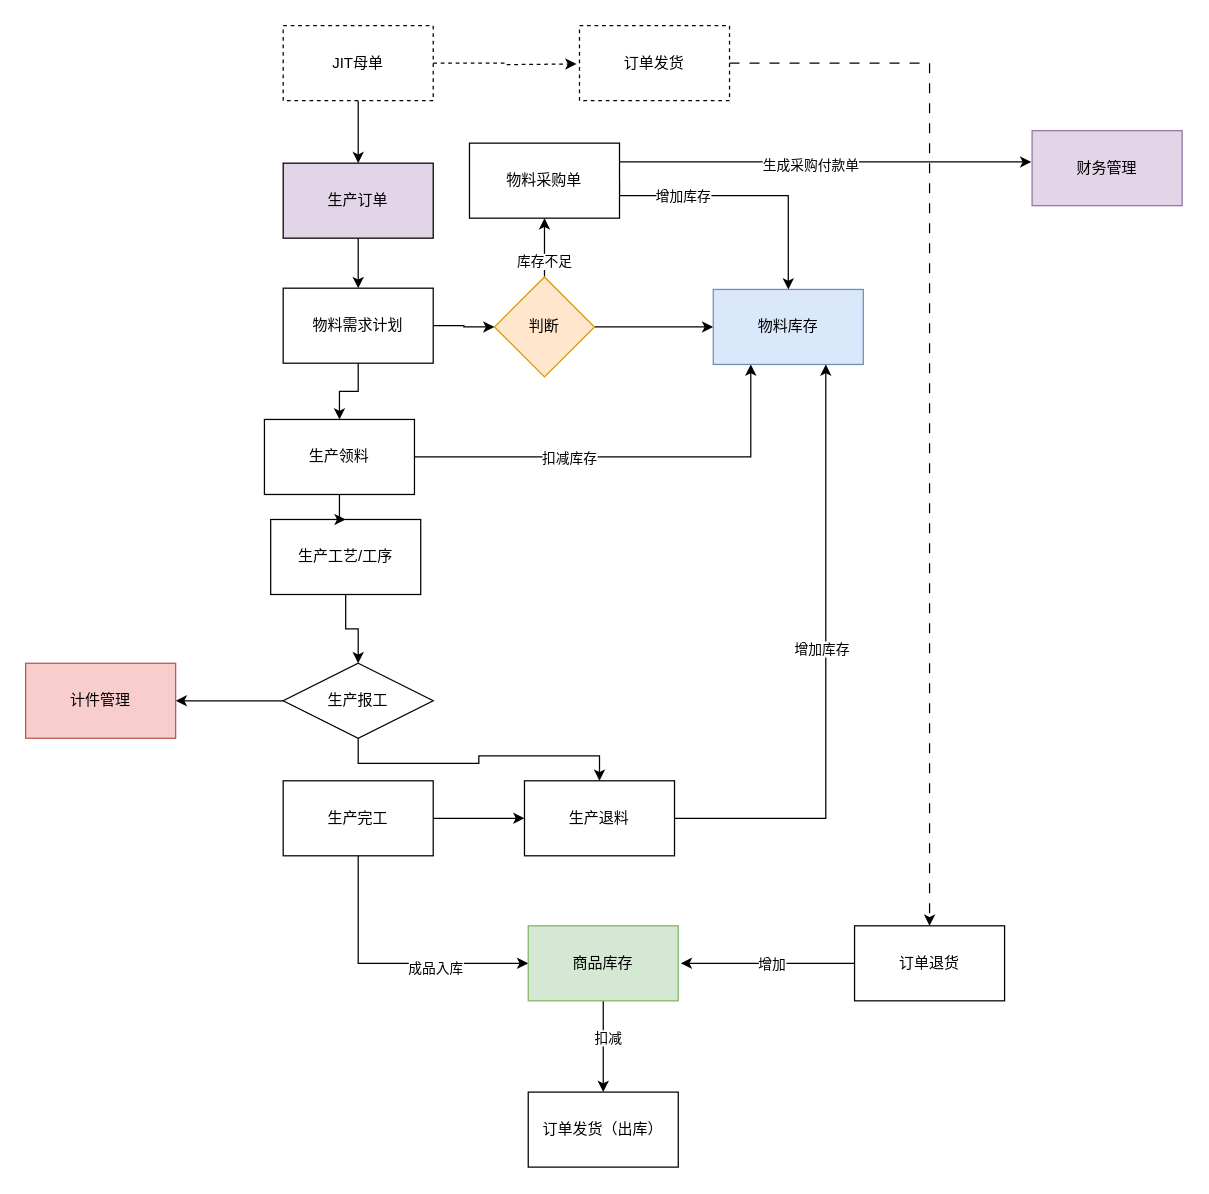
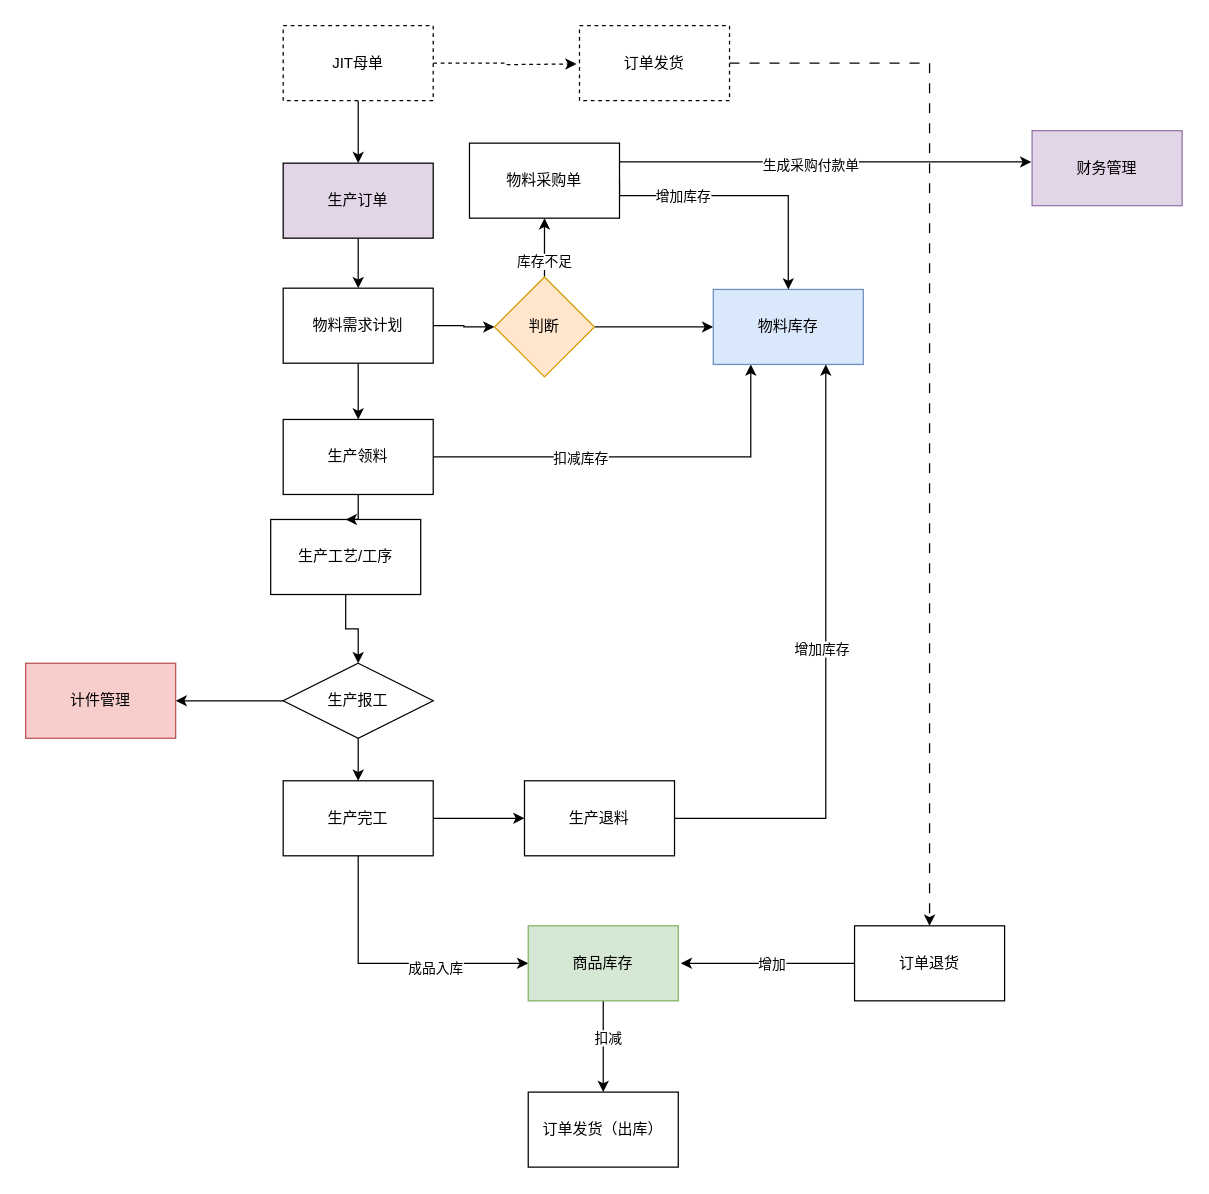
node "生产领料": moved (339, 457) -> (358, 457)
edge "生产报工" -> "生产退料": now "生产报工" -> "生产完工"
